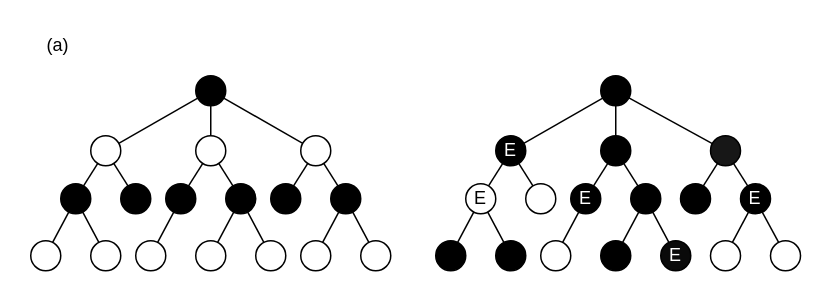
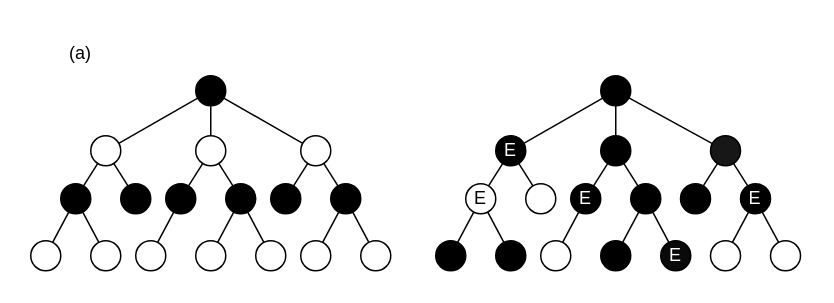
node "(a)": moved (98, 46) -> (121, 53)
